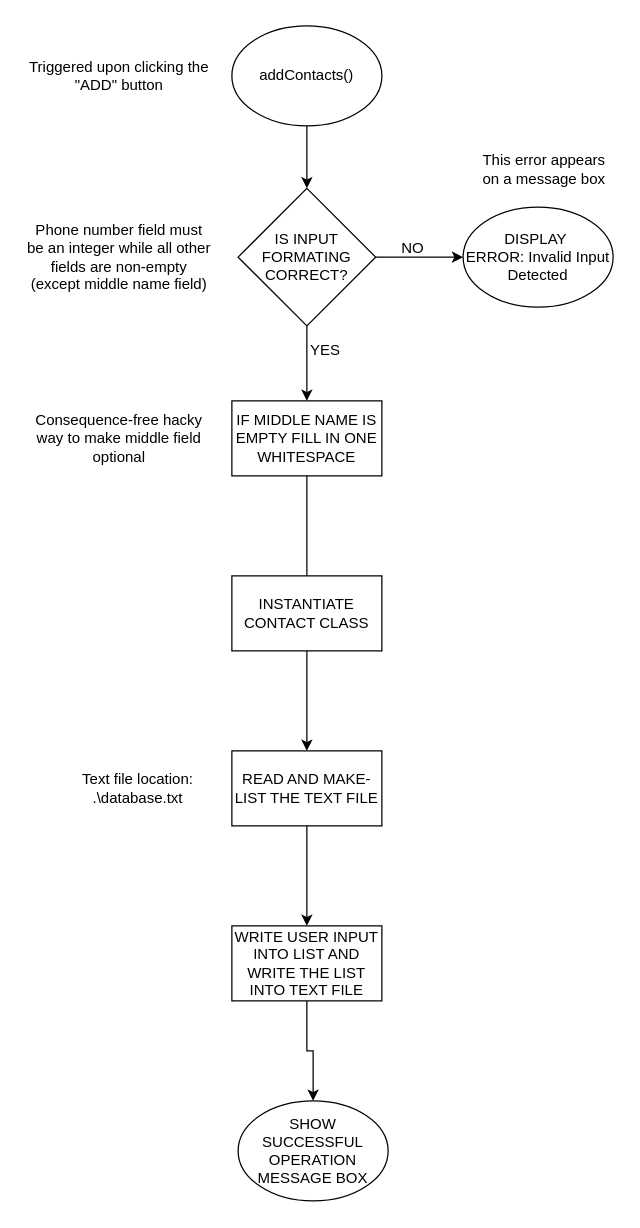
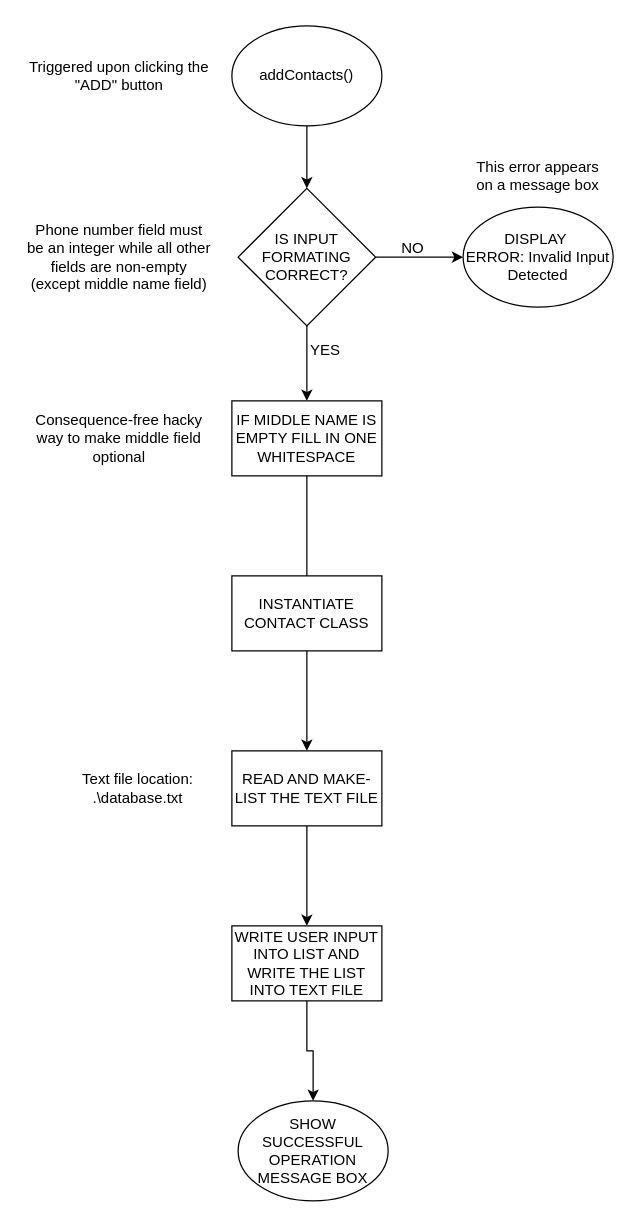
node "This error appears on a message box": moved (544, 169) -> (538, 176)
